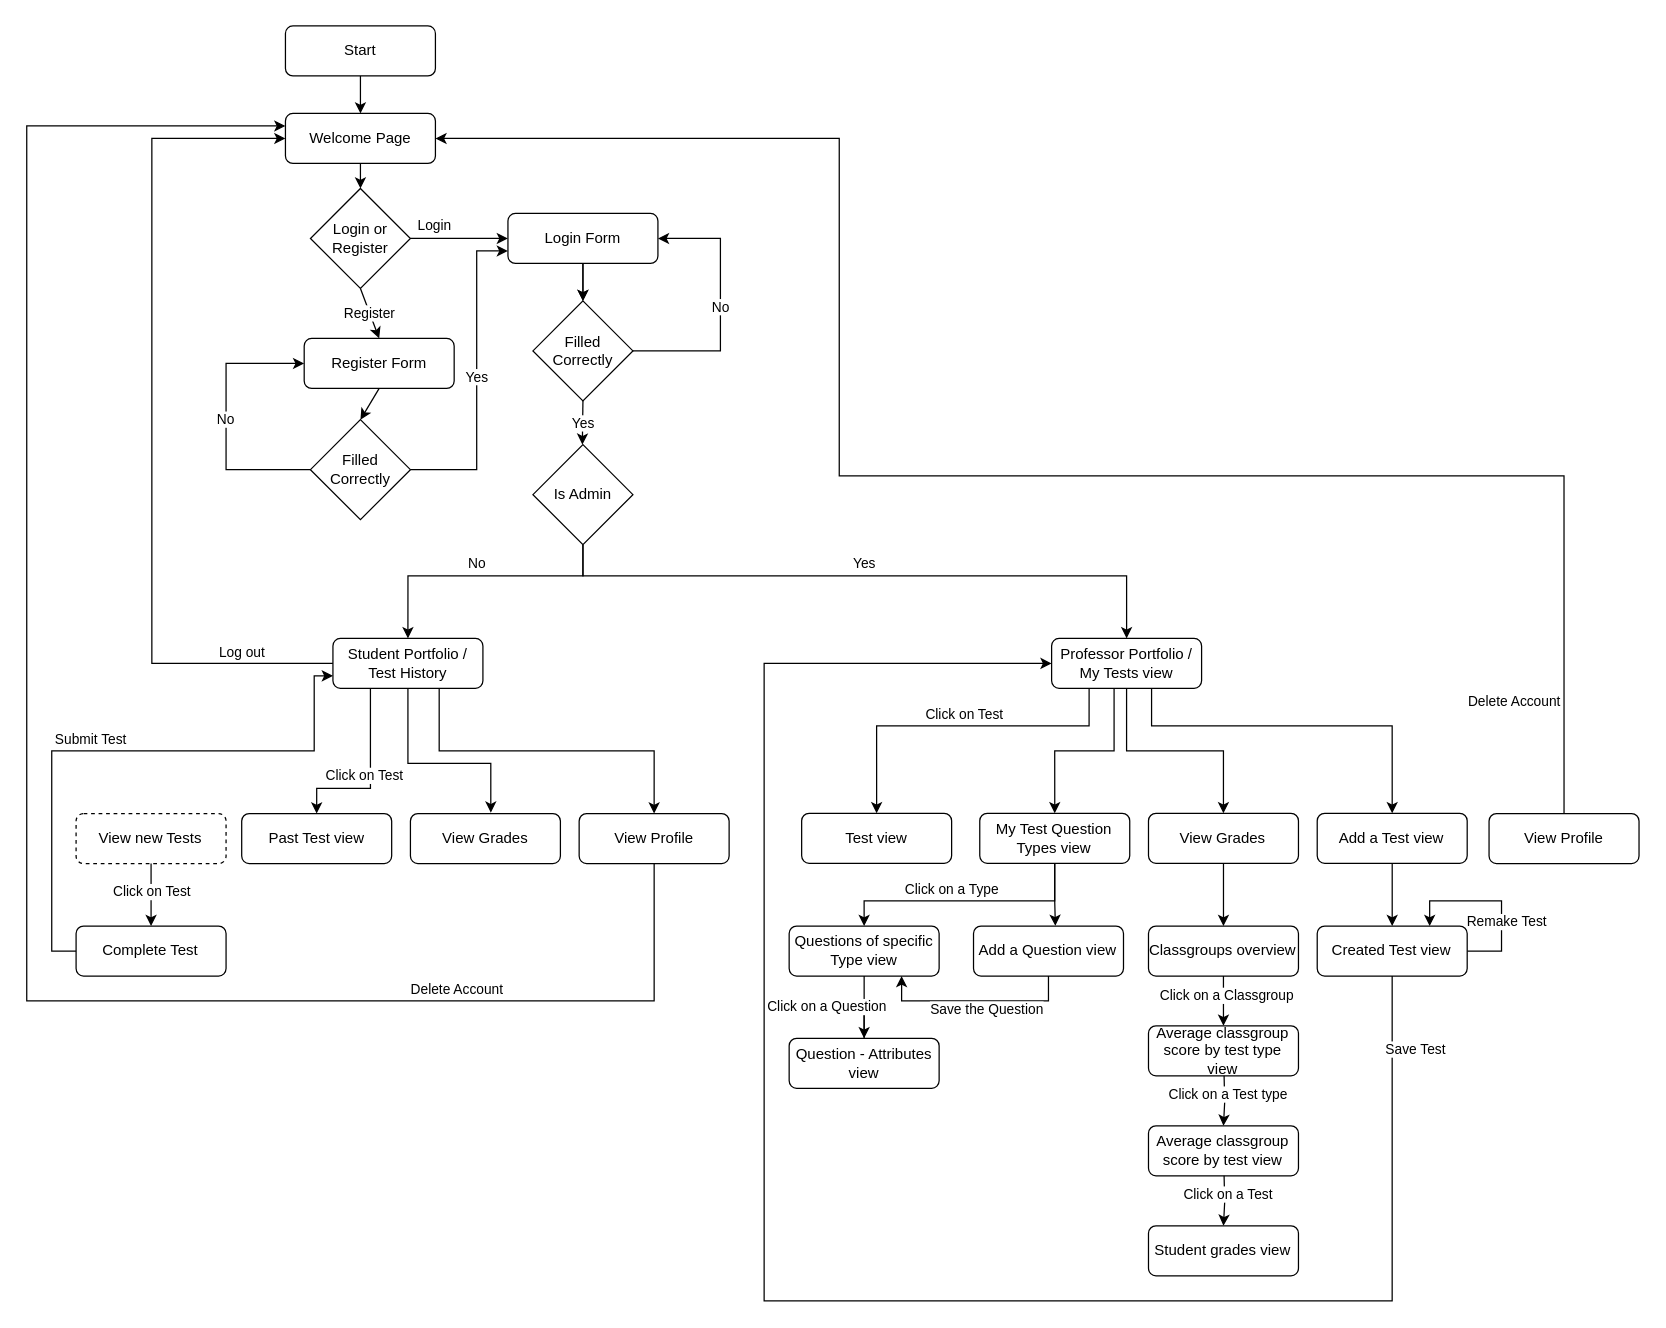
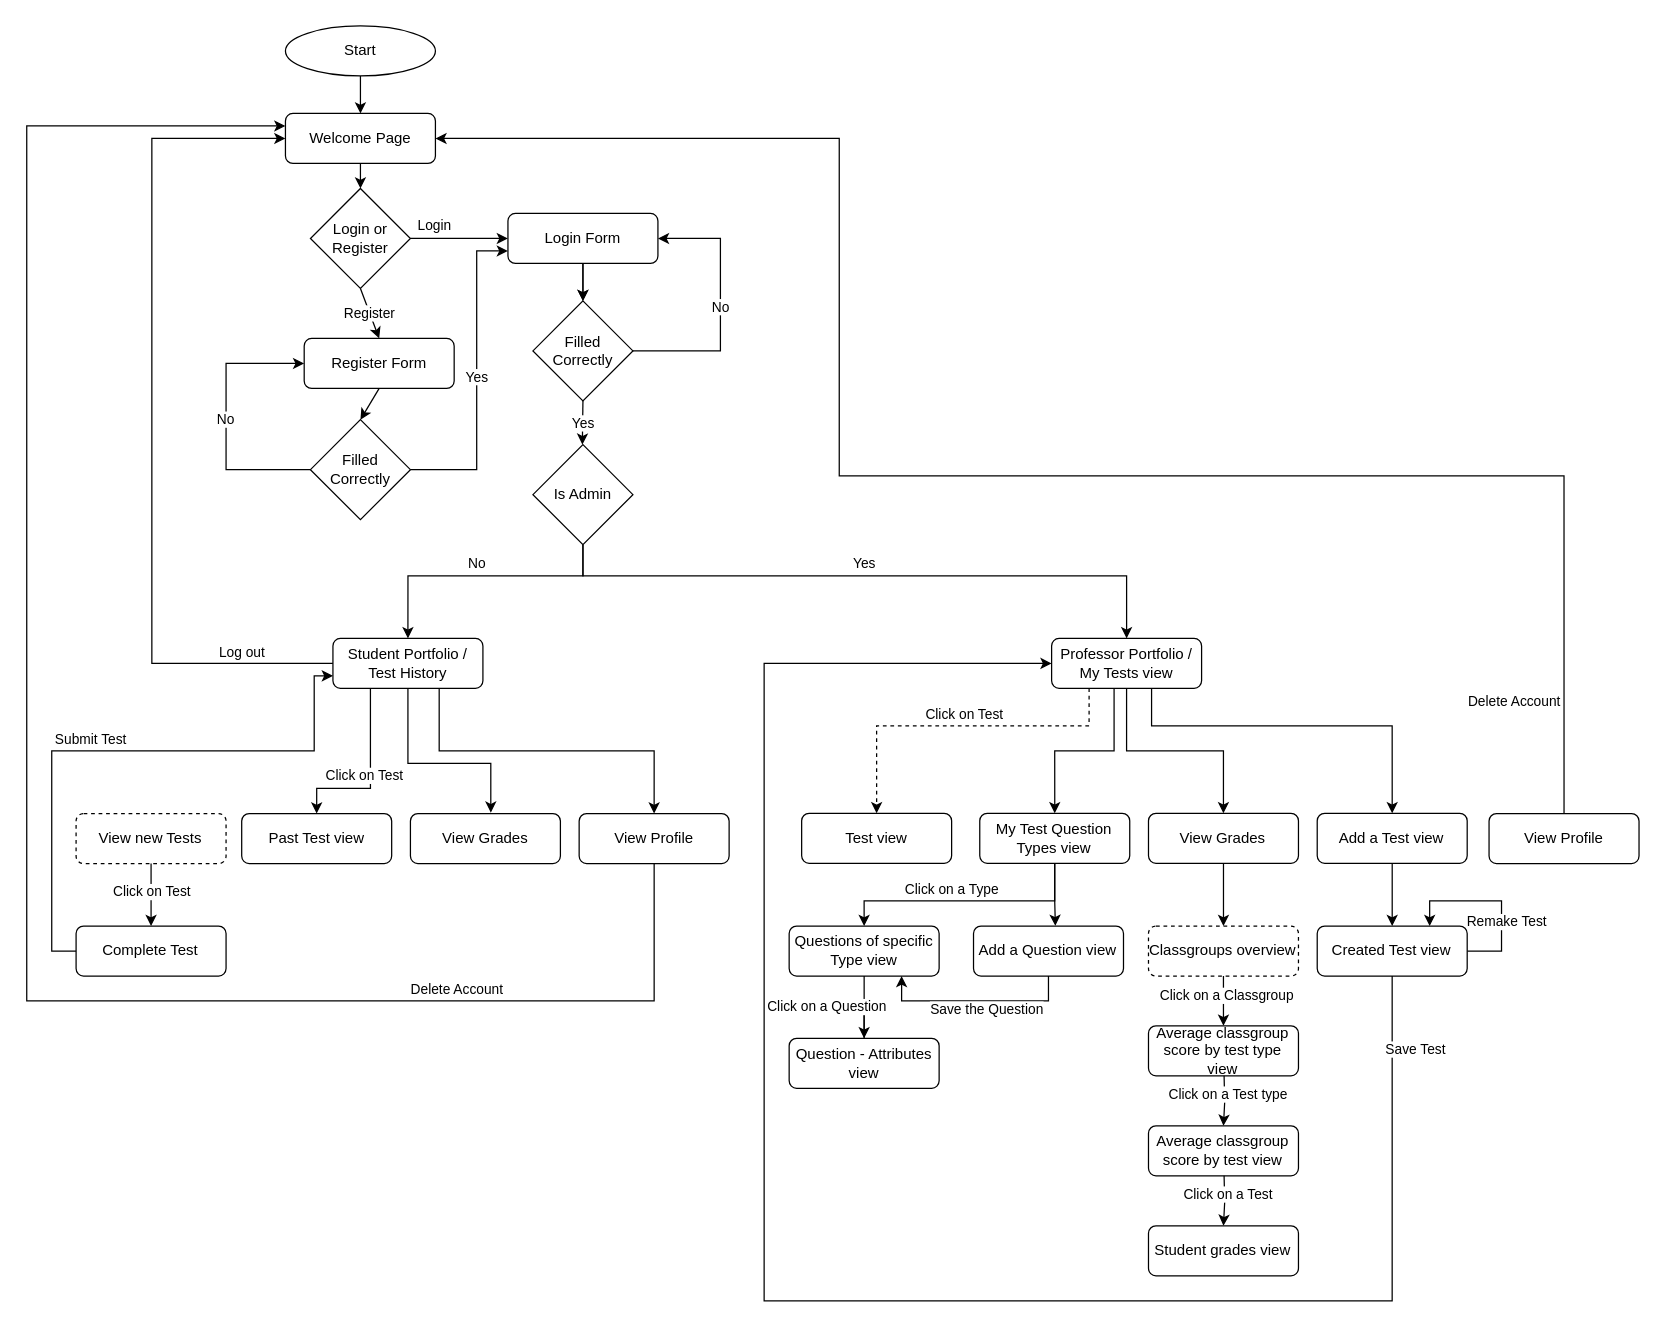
node "Start": shape rounded rectangle -> ellipse
edge "Professor Portfolio / My Tests view" -> "Test view": style solid -> dashed
node "Classgroups overview": style solid -> dashed
